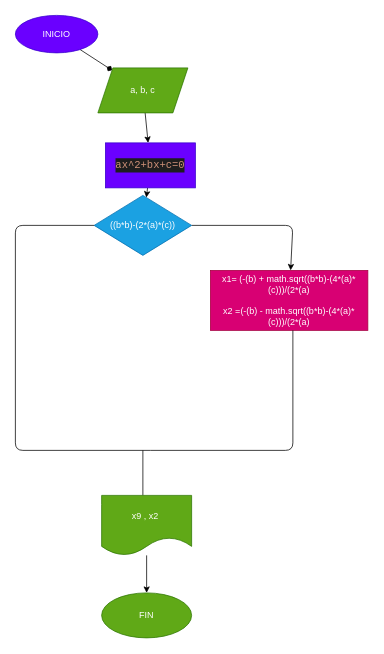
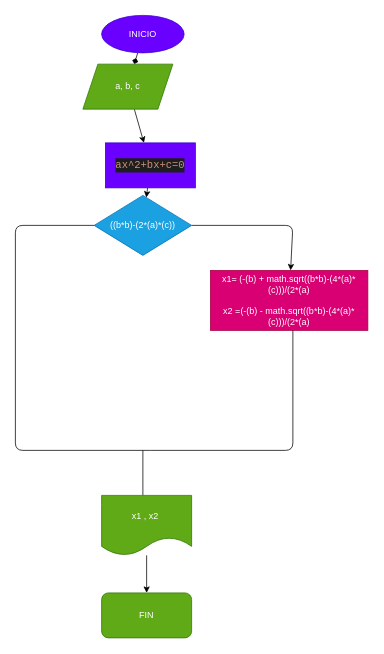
node "INICIO": moved (57, 34) -> (143, 34)
node "a, b, c": moved (143, 90) -> (128, 87)
node "x9 , x2": label "x9 , x2" -> "x1 , x2"
node "FIN": shape ellipse -> rounded rectangle
